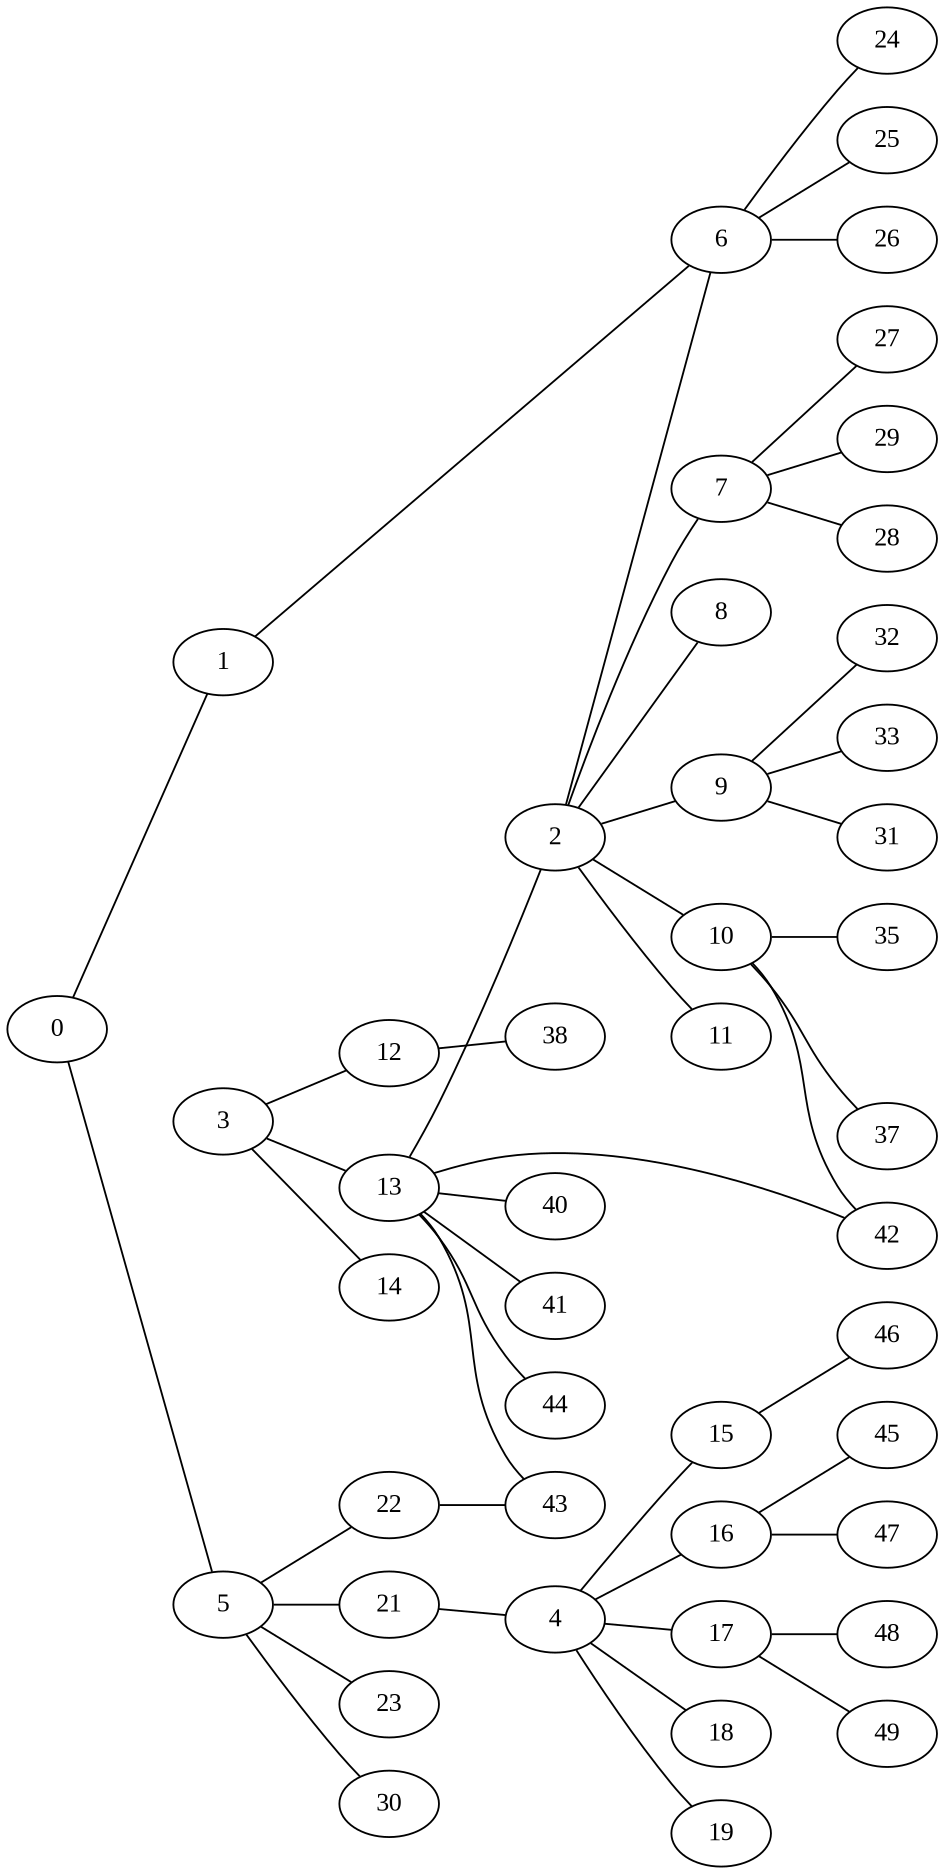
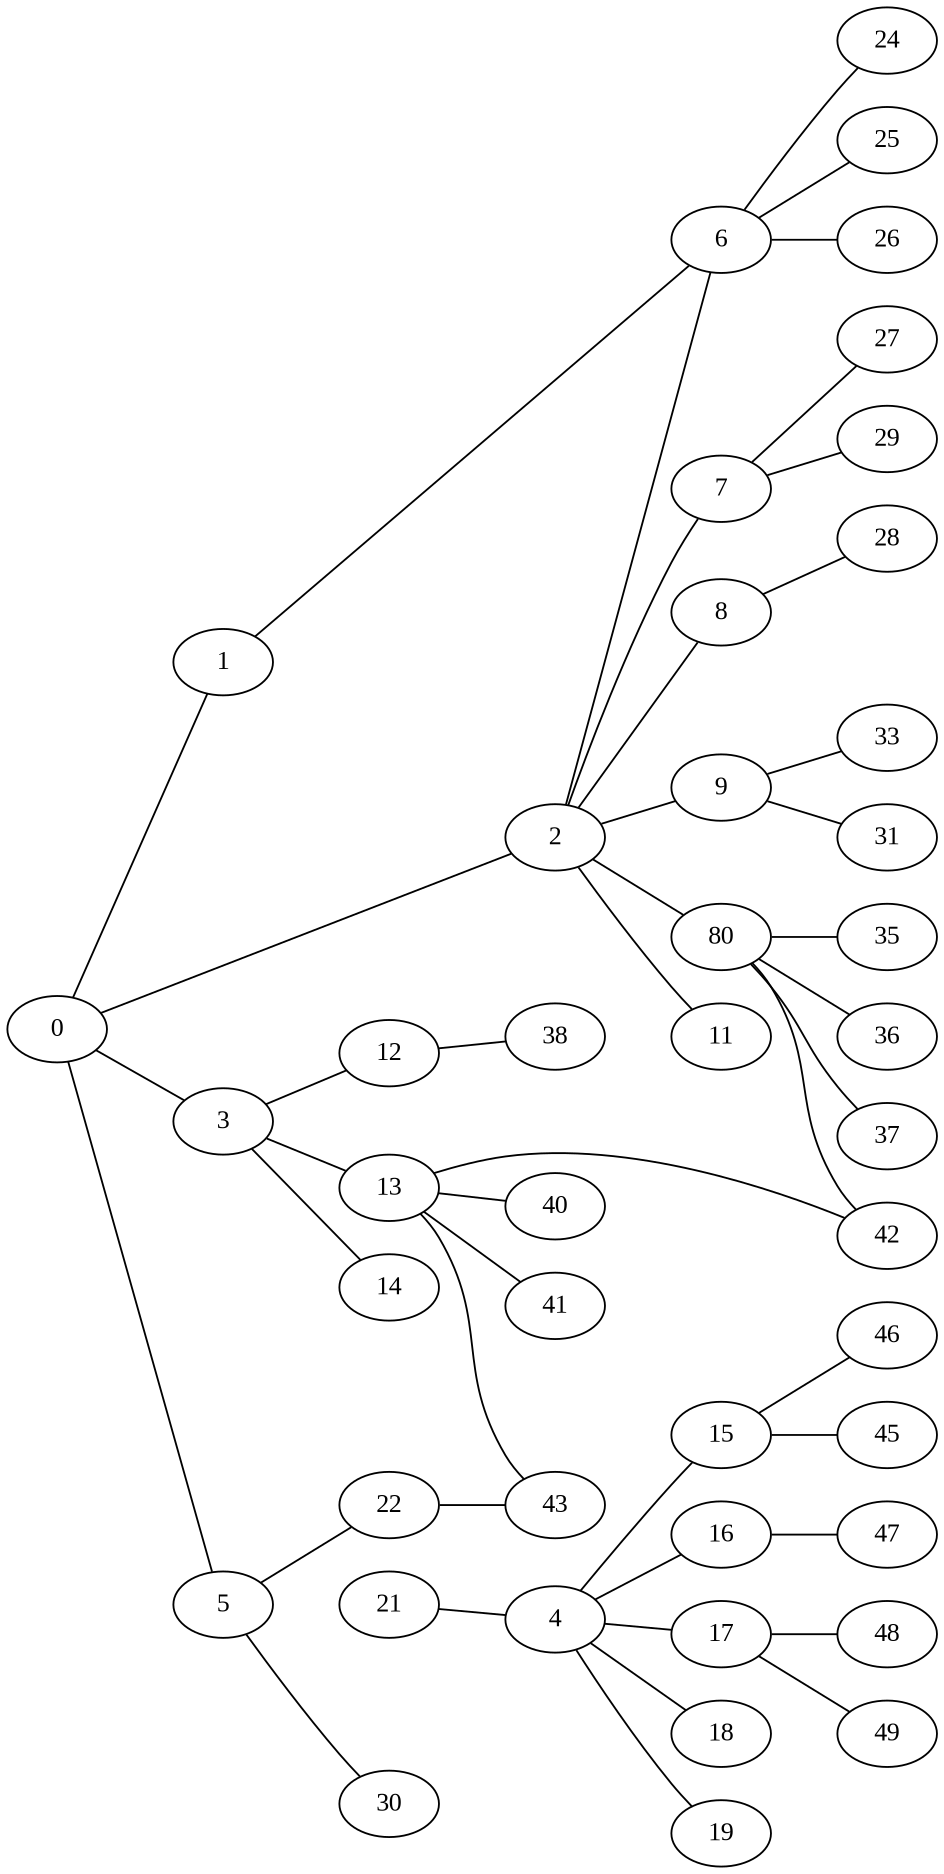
edge "7" -- "28": now "8" -- "28"
node "32": removed
node "10": label "10" -> "80"
edge "2" -- "13": now "2" -- "0"
node "36": added
edge "0" -- "3": added
node "44": removed
edge "45" -- "16": now "45" -- "15"
edge "5" -- "21": removed
node "23": removed
